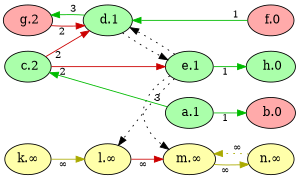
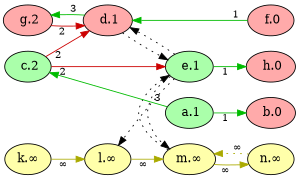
node "d.1": fillcolor #aaffaa -> #ffaaaa
node "h.0": fillcolor #aaffaa -> #ffaaaa
edge "m.∞" -> "e.1": added
edge "l.∞" -> "m.∞": color #cc0000 -> #aaaa00
